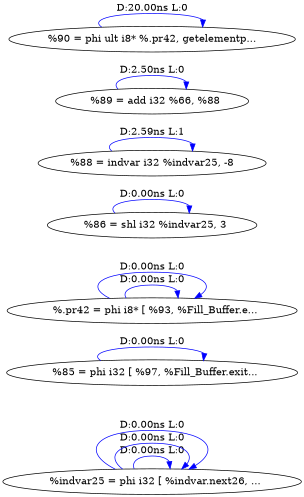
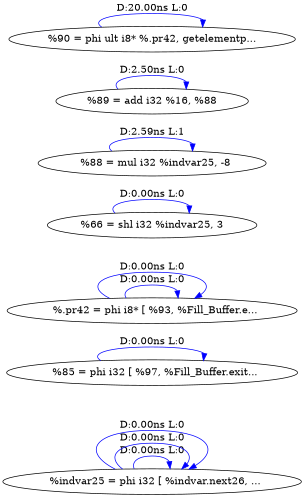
node "%89 = add i32 %66, %88": label "%89 = add i32 %66, %88" -> "%89 = add i32 %16, %88"
node "%88 = indvar i32 %indvar25, -8": label "%88 = indvar i32 %indvar25, -8" -> "%88 = mul i32 %indvar25, -8"
node "%86 = shl i32 %indvar25, 3": label "%86 = shl i32 %indvar25, 3" -> "%66 = shl i32 %indvar25, 3"
